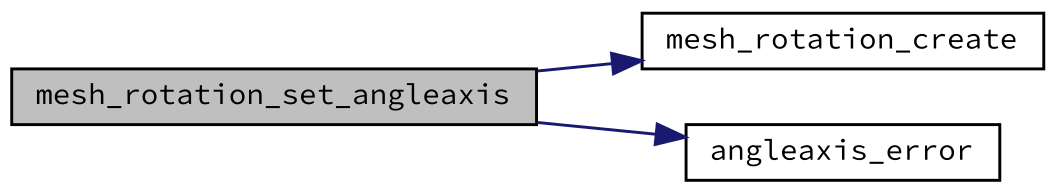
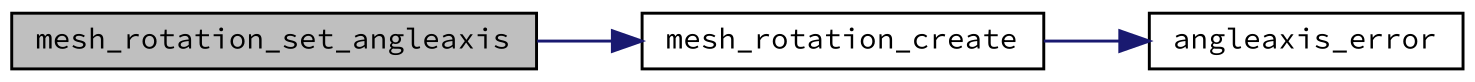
edge "mesh_rotation_set_angleaxis" -> "angleaxis_error": now "mesh_rotation_create" -> "angleaxis_error"
